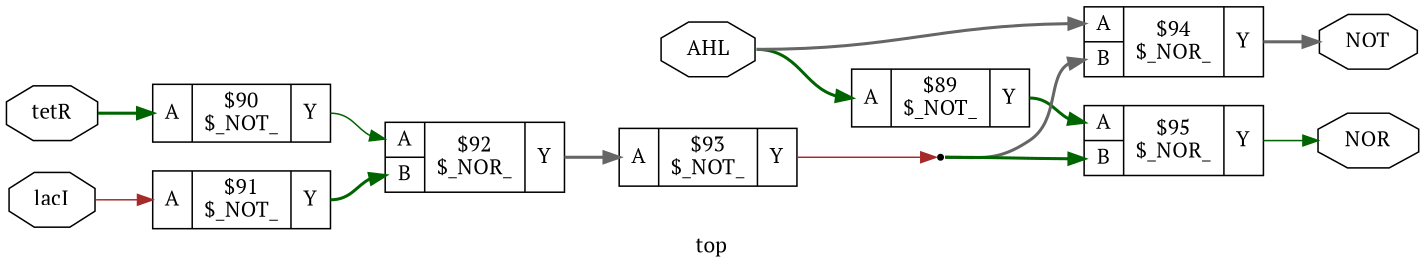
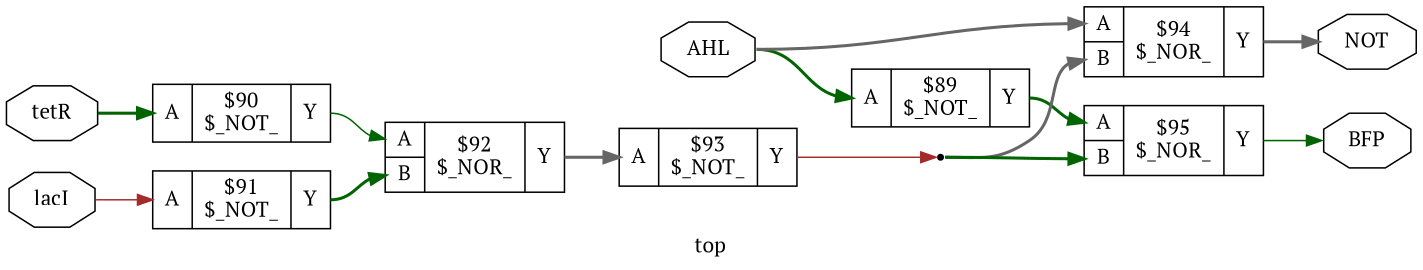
node "NOR": label "NOR" -> "BFP"
